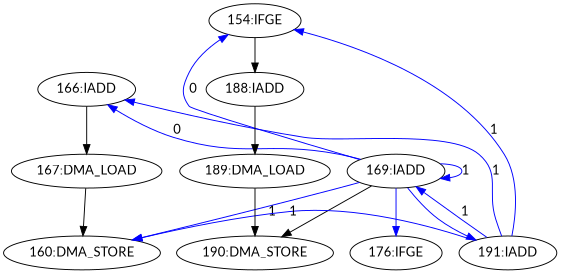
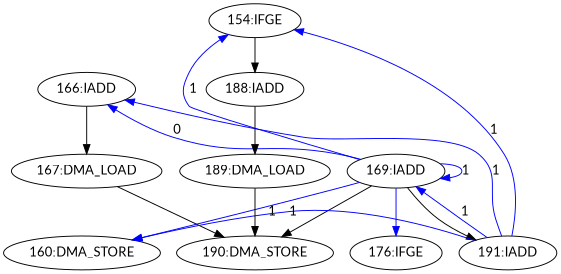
edge "169:IADD" -> "154:IFGE": label "0" -> "1"
edge "167:DMA_LOAD" -> "160:DMA_STORE": now "167:DMA_LOAD" -> "190:DMA_STORE"
edge "169:IADD" -> "191:IADD": color blue -> black
